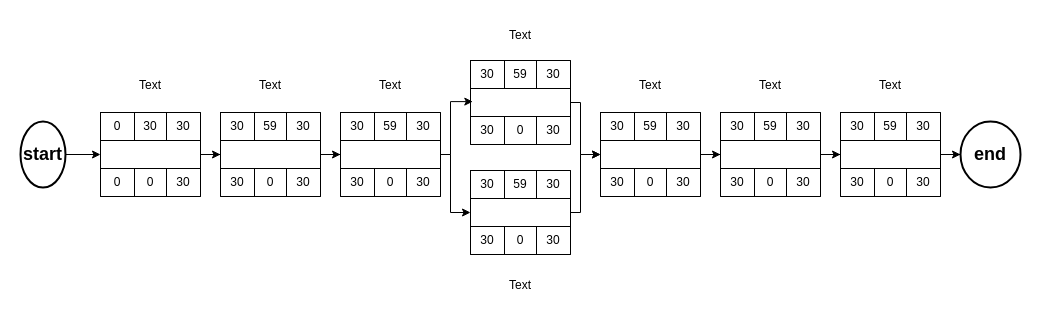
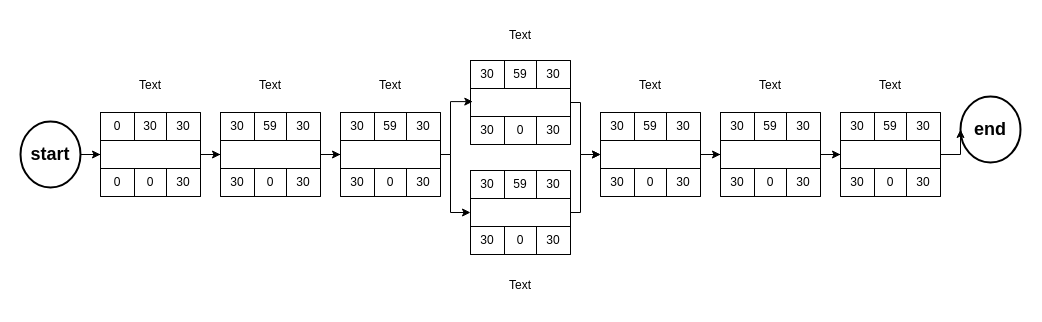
node "start": size 45x66 -> 60x66
node "end": moved (991, 155) -> (991, 130)
